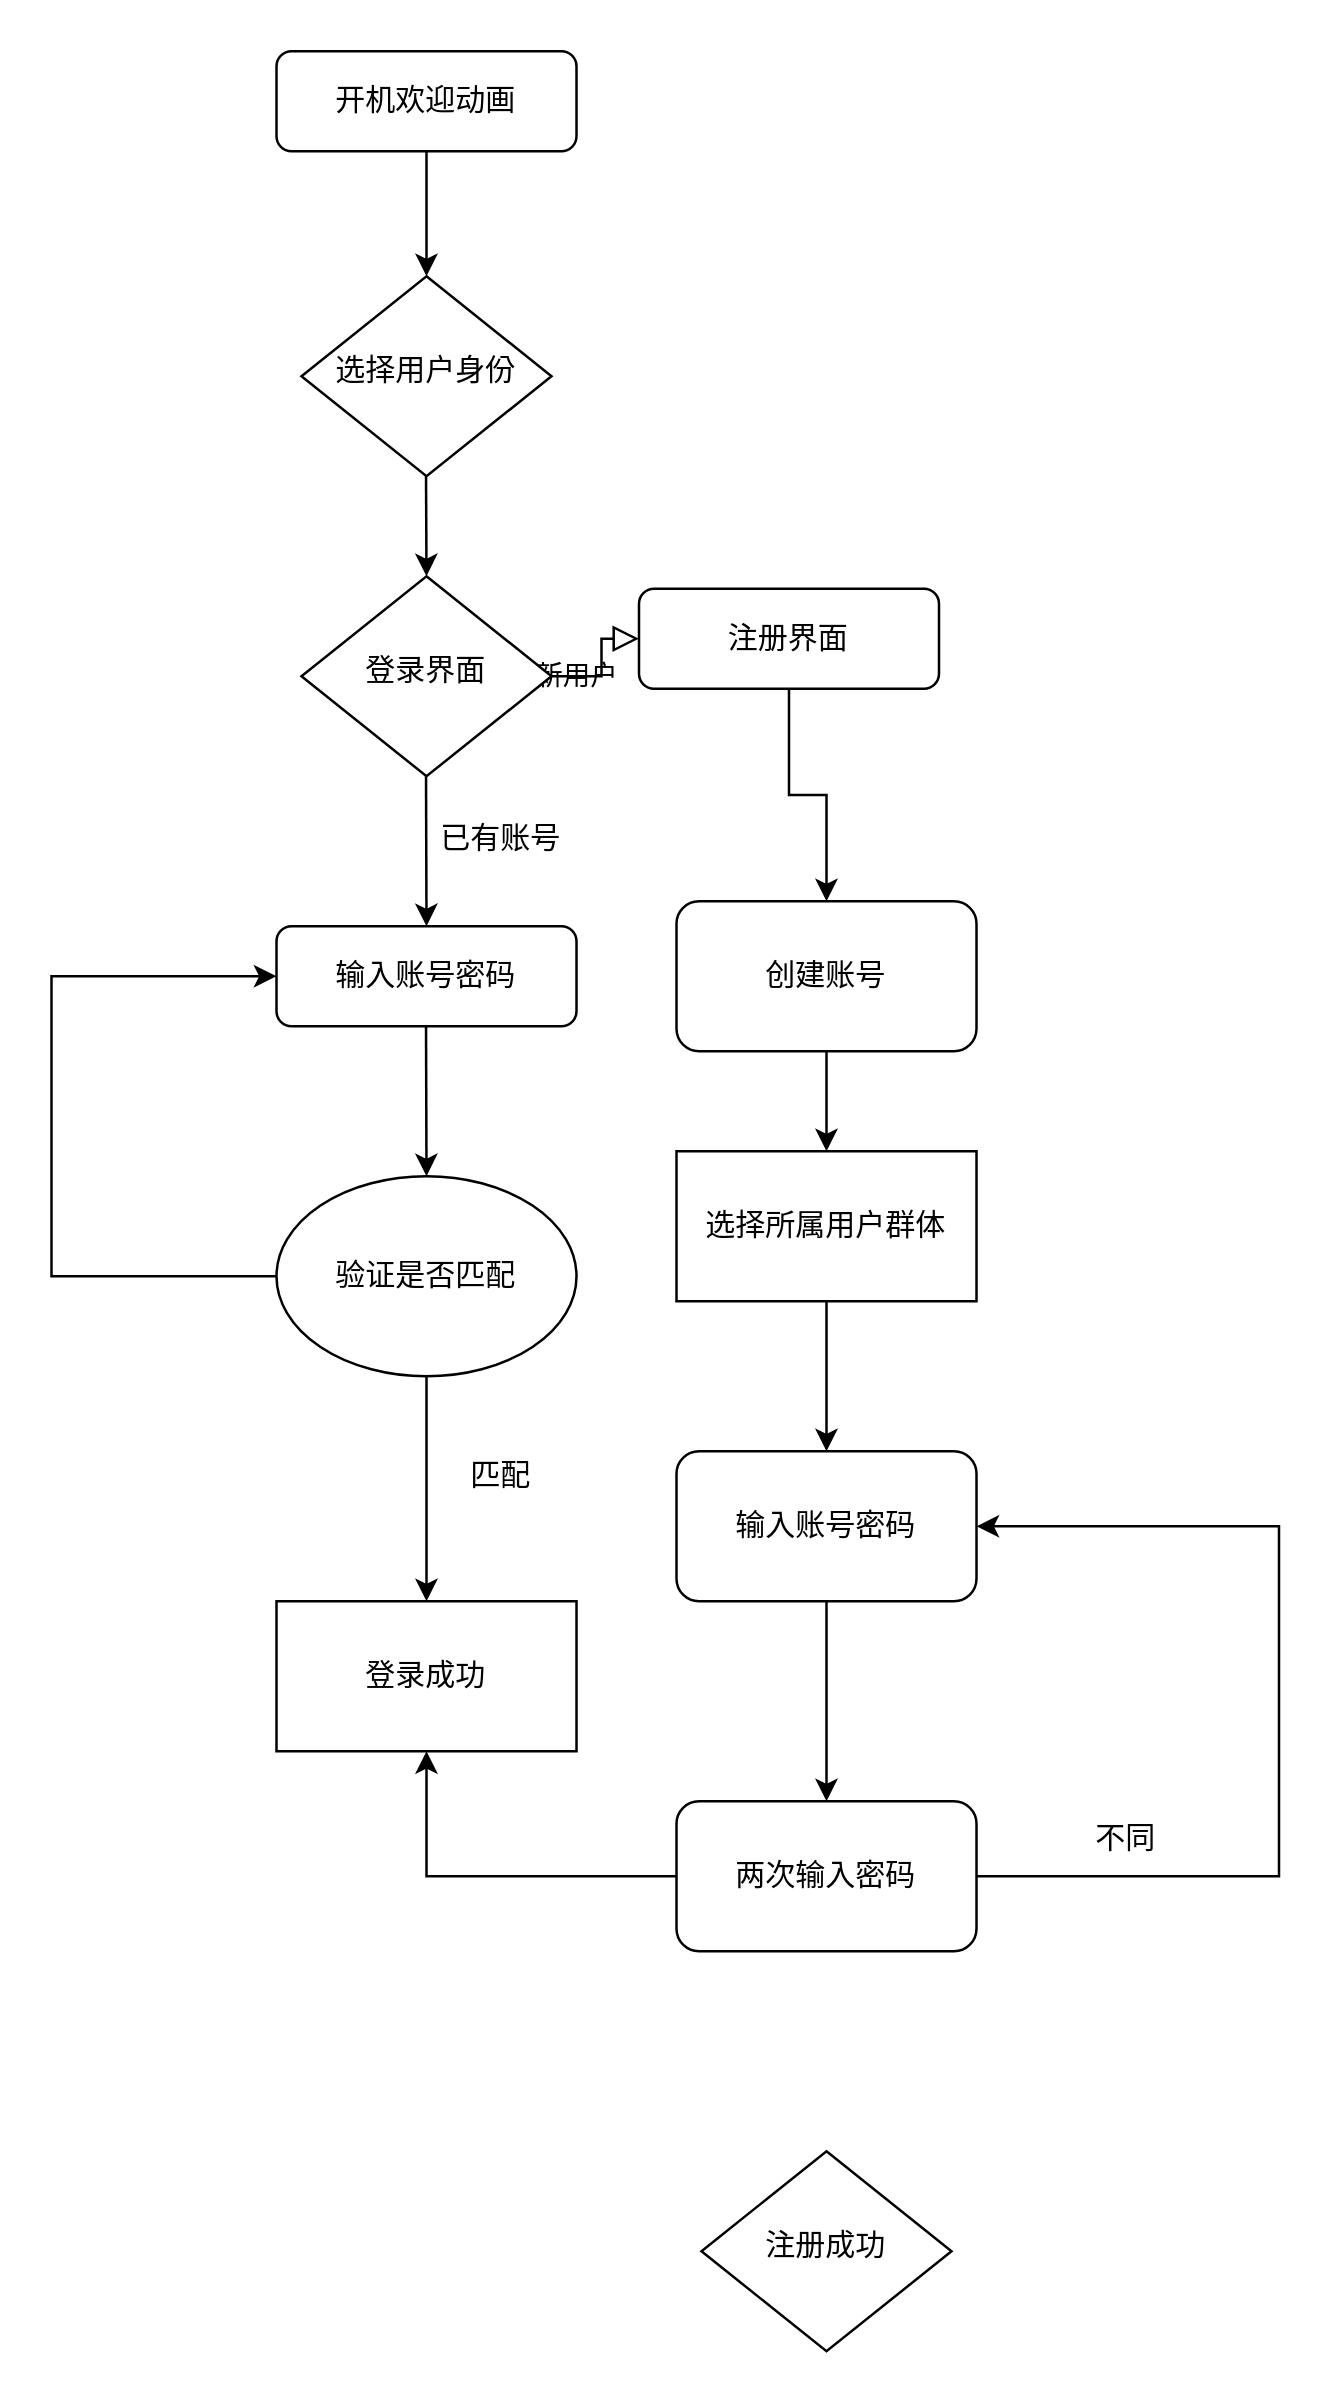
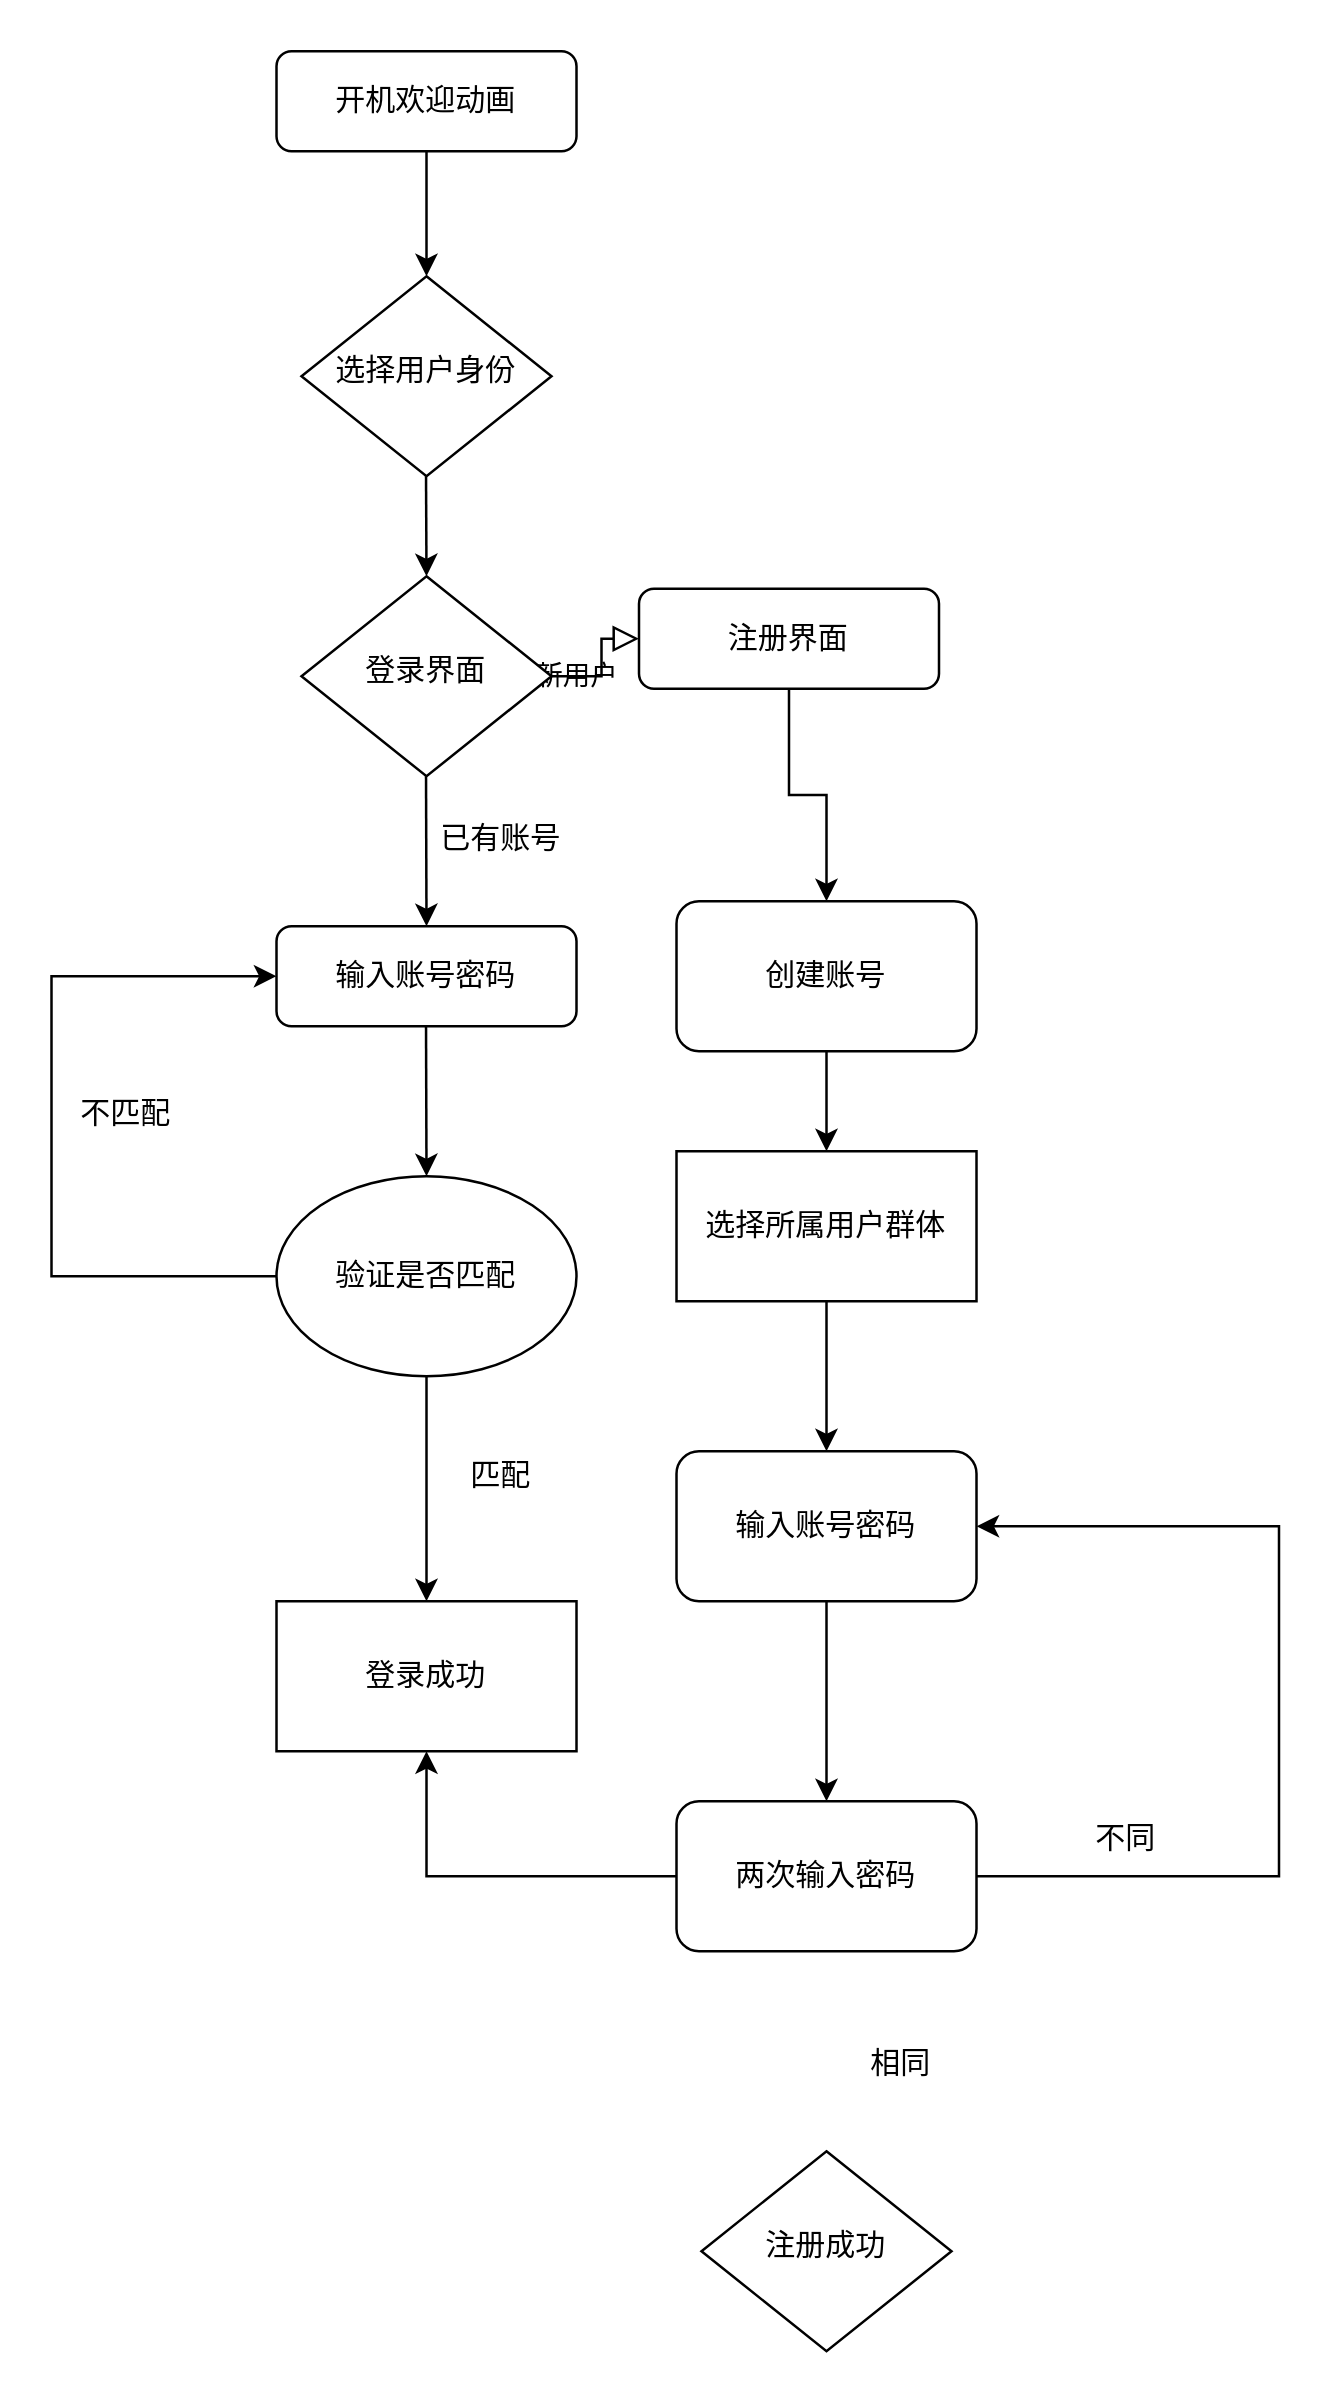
node "不匹配": added
node "相同": added
